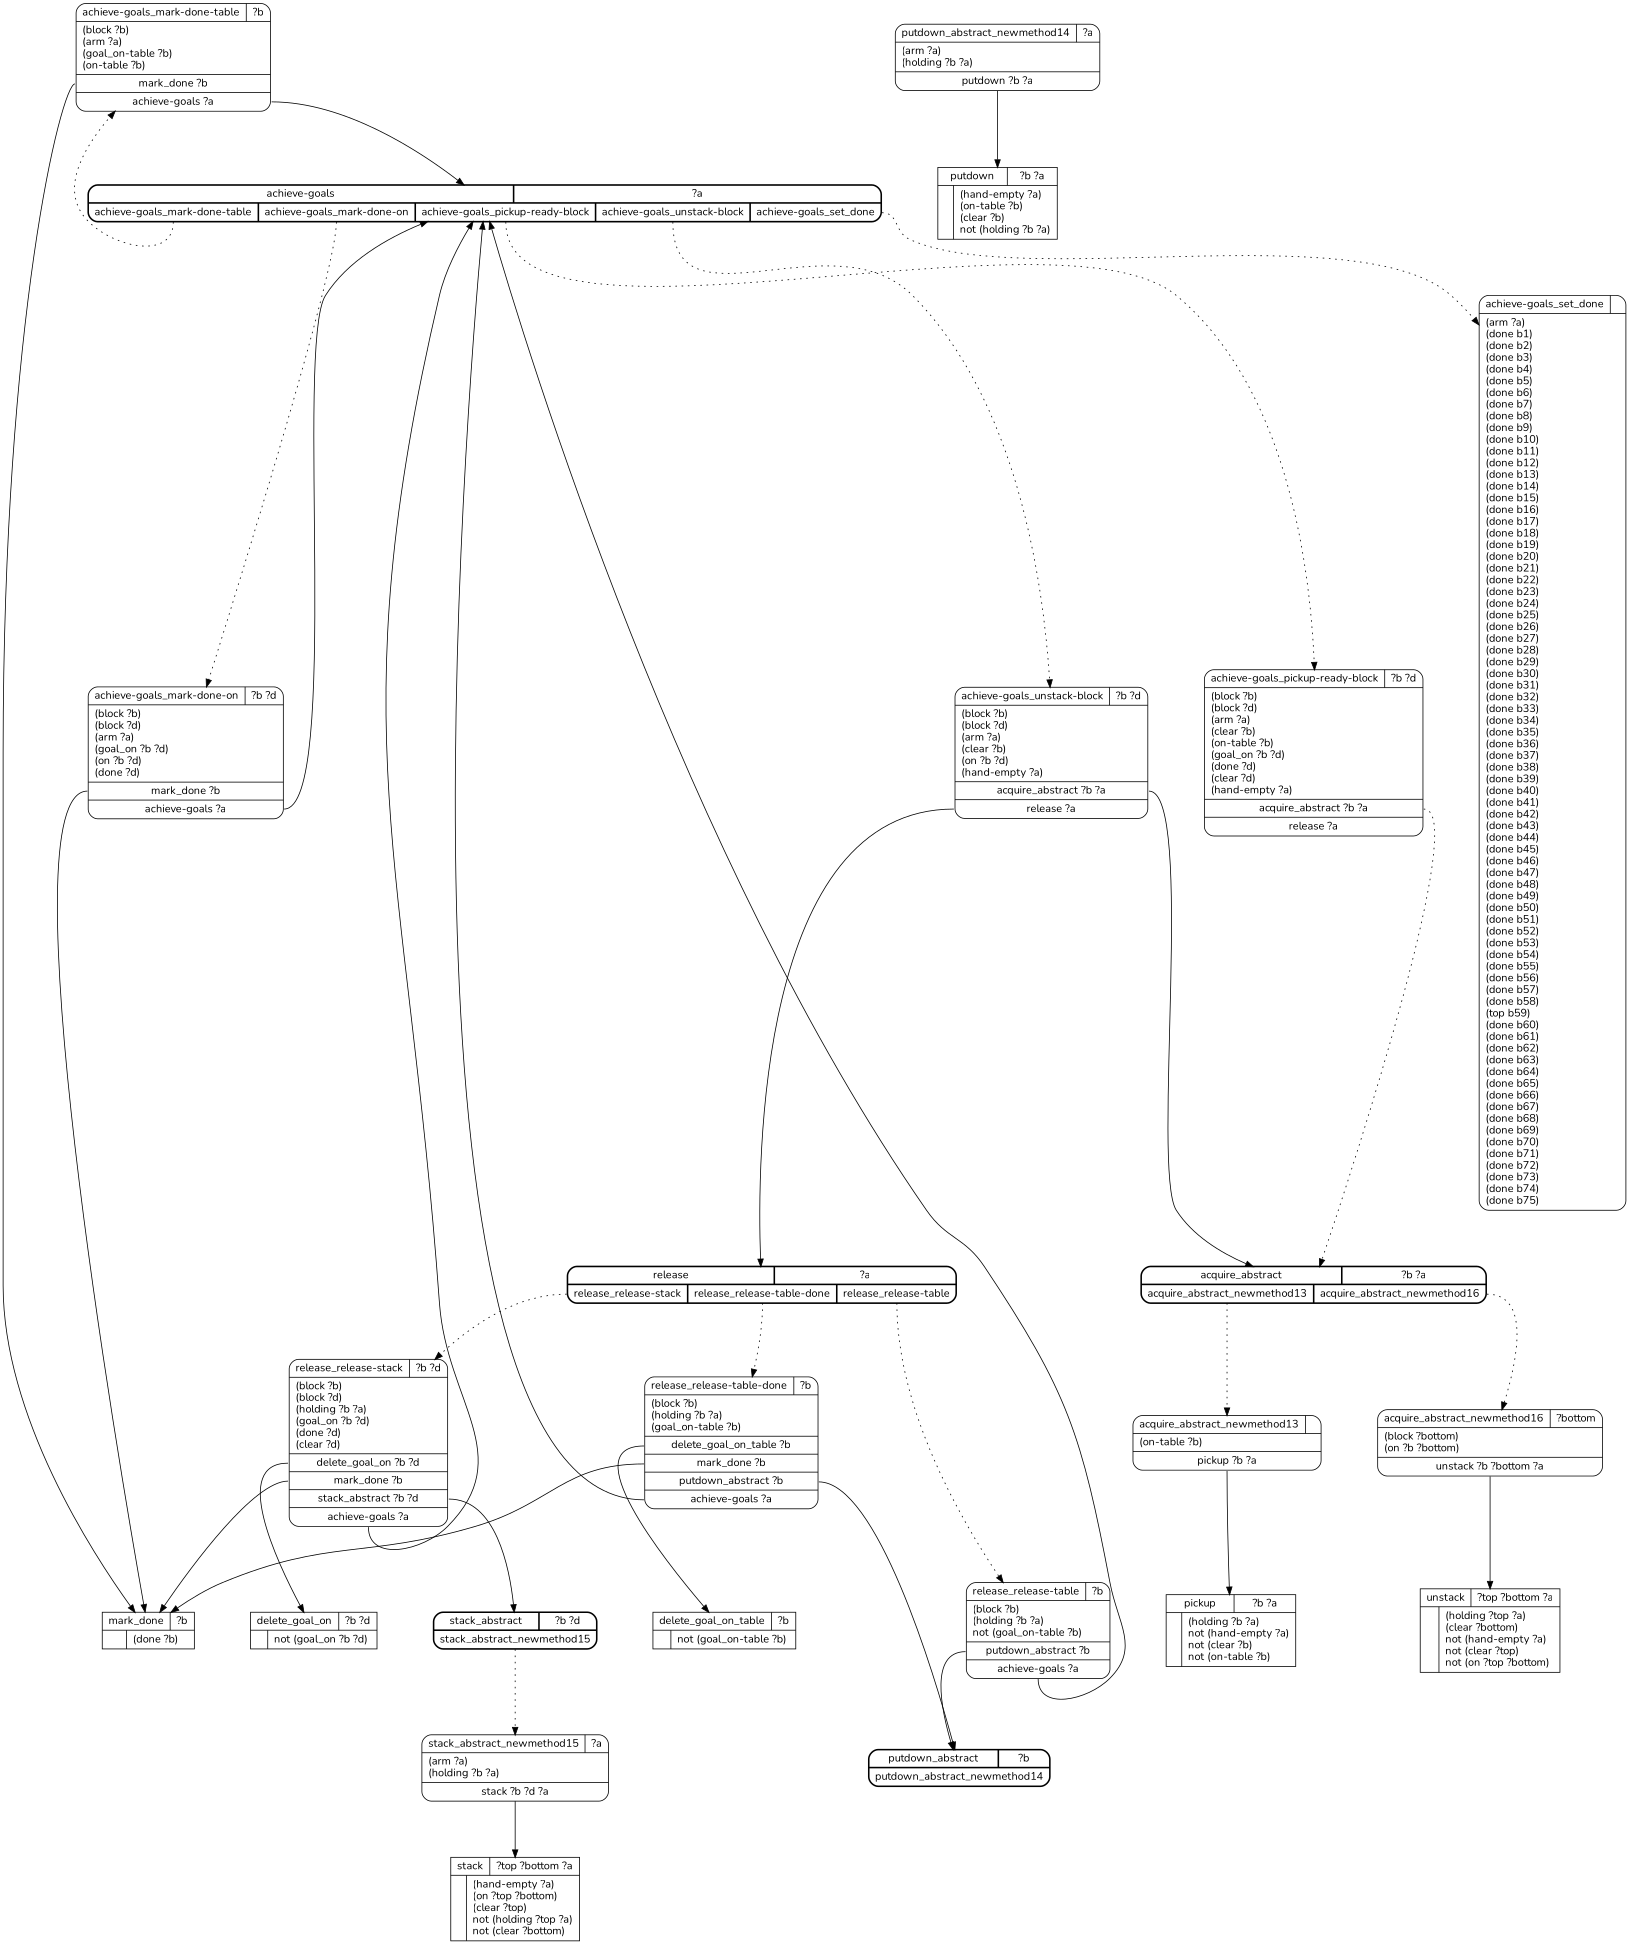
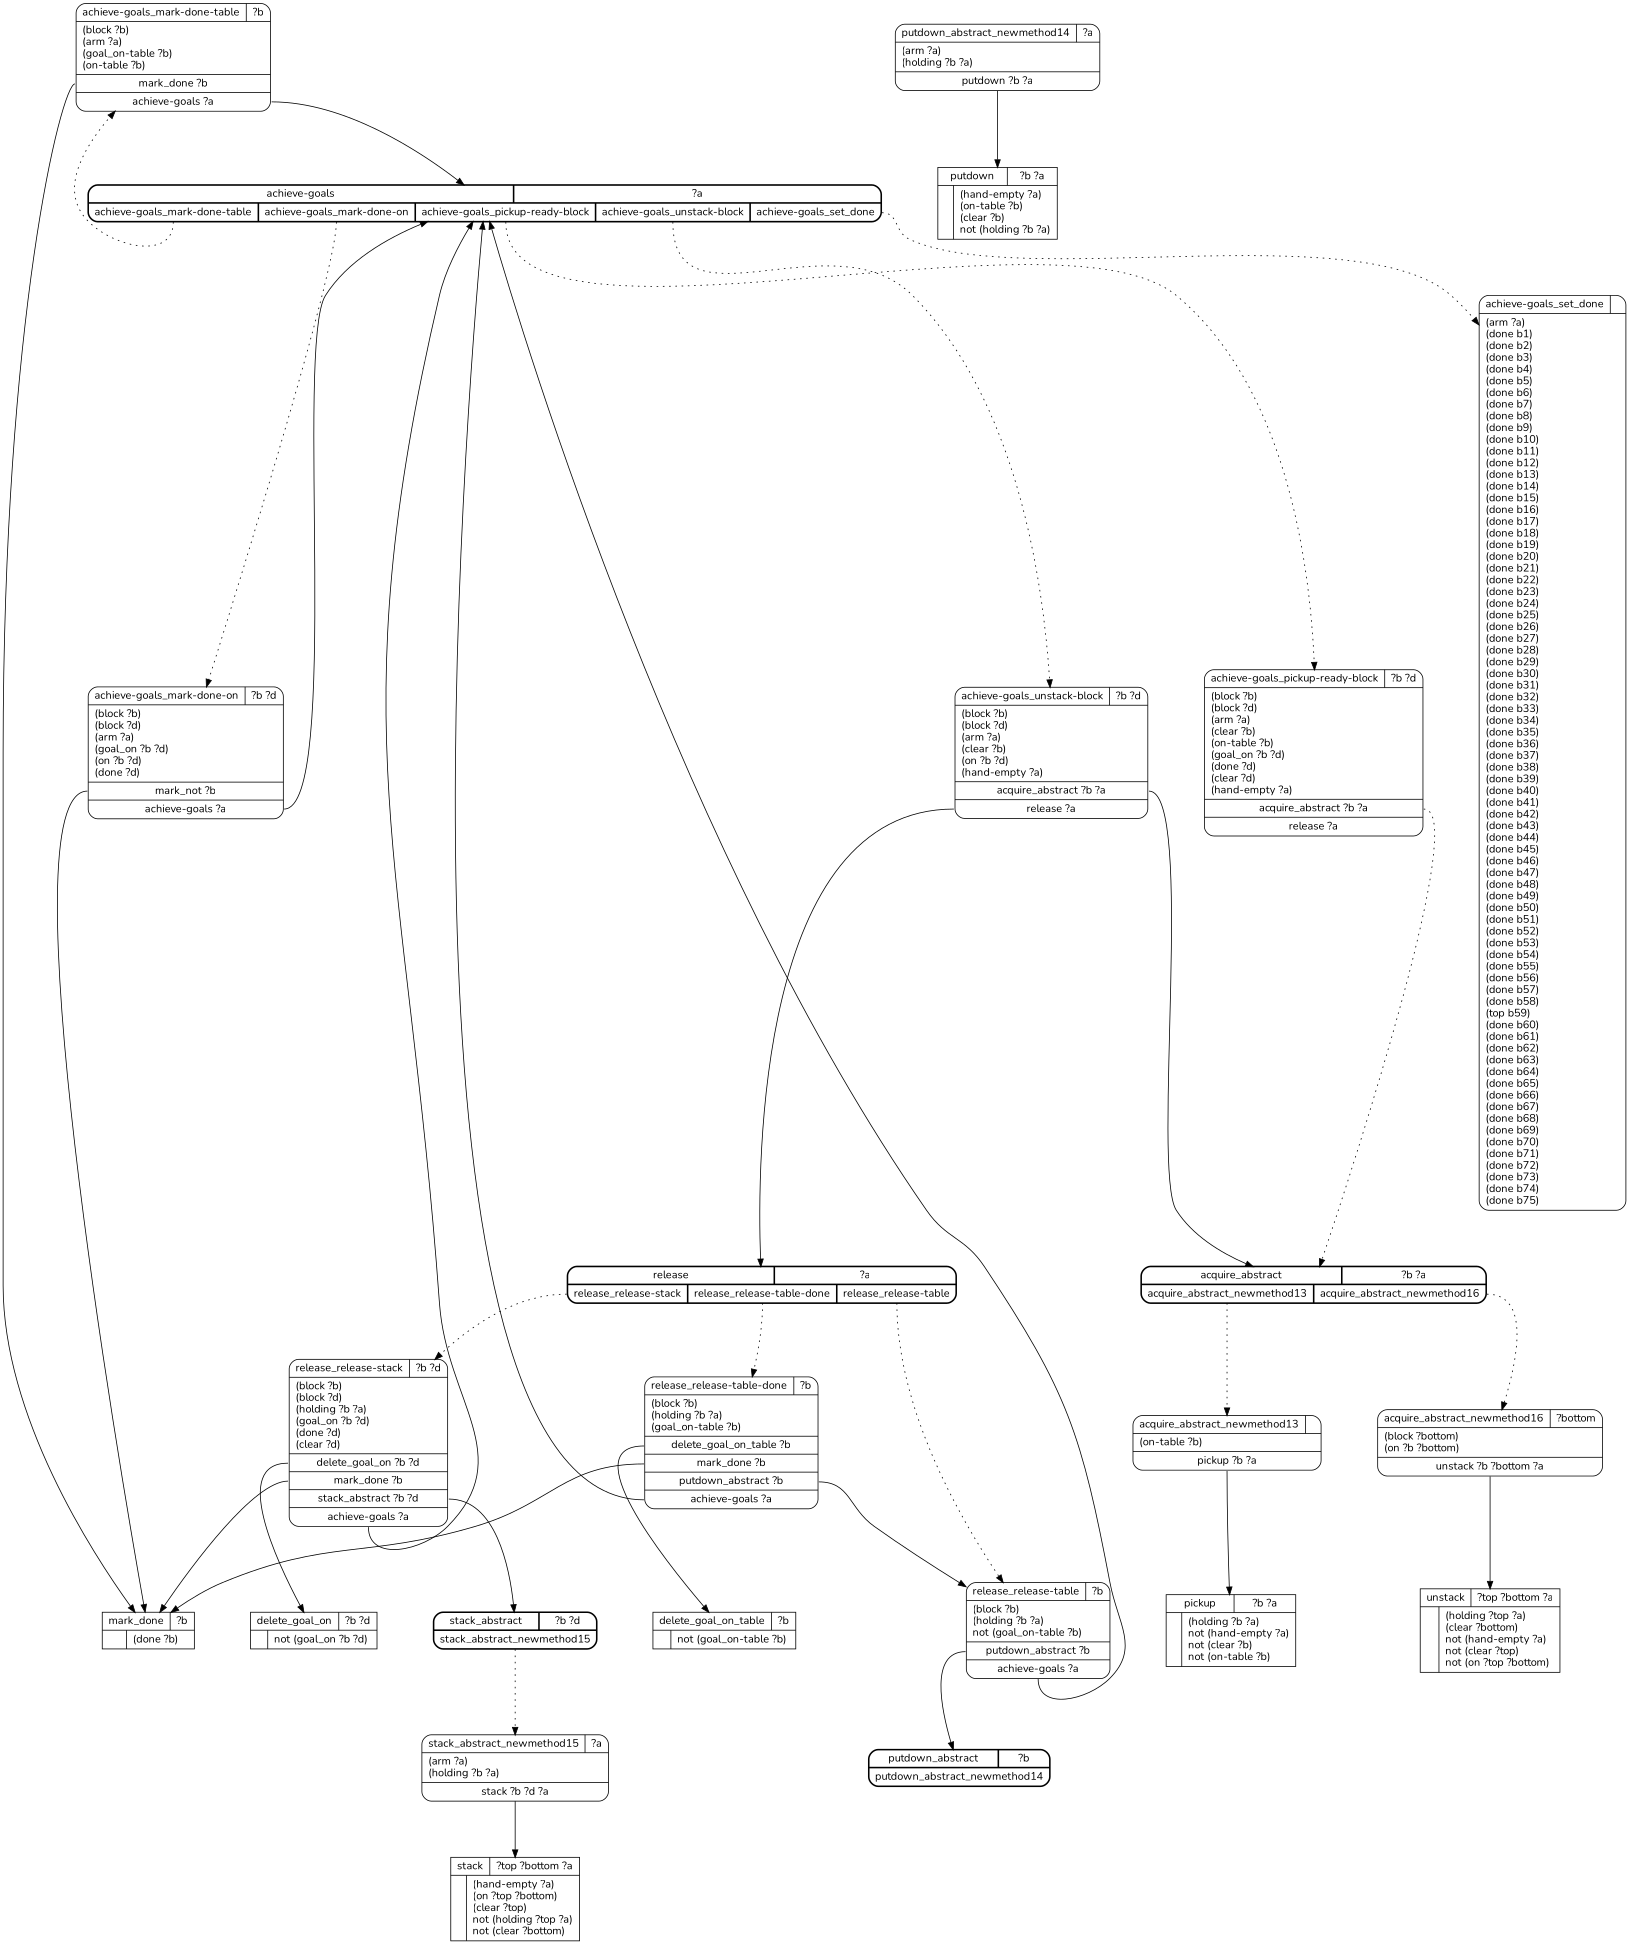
node "achieve-goals_mark-done-on": text "mark_done ?b" -> "mark_not ?b"
edge "release_release-table-done" -> "putdown_abstract": now "release_release-table-done" -> "release_release-table"
